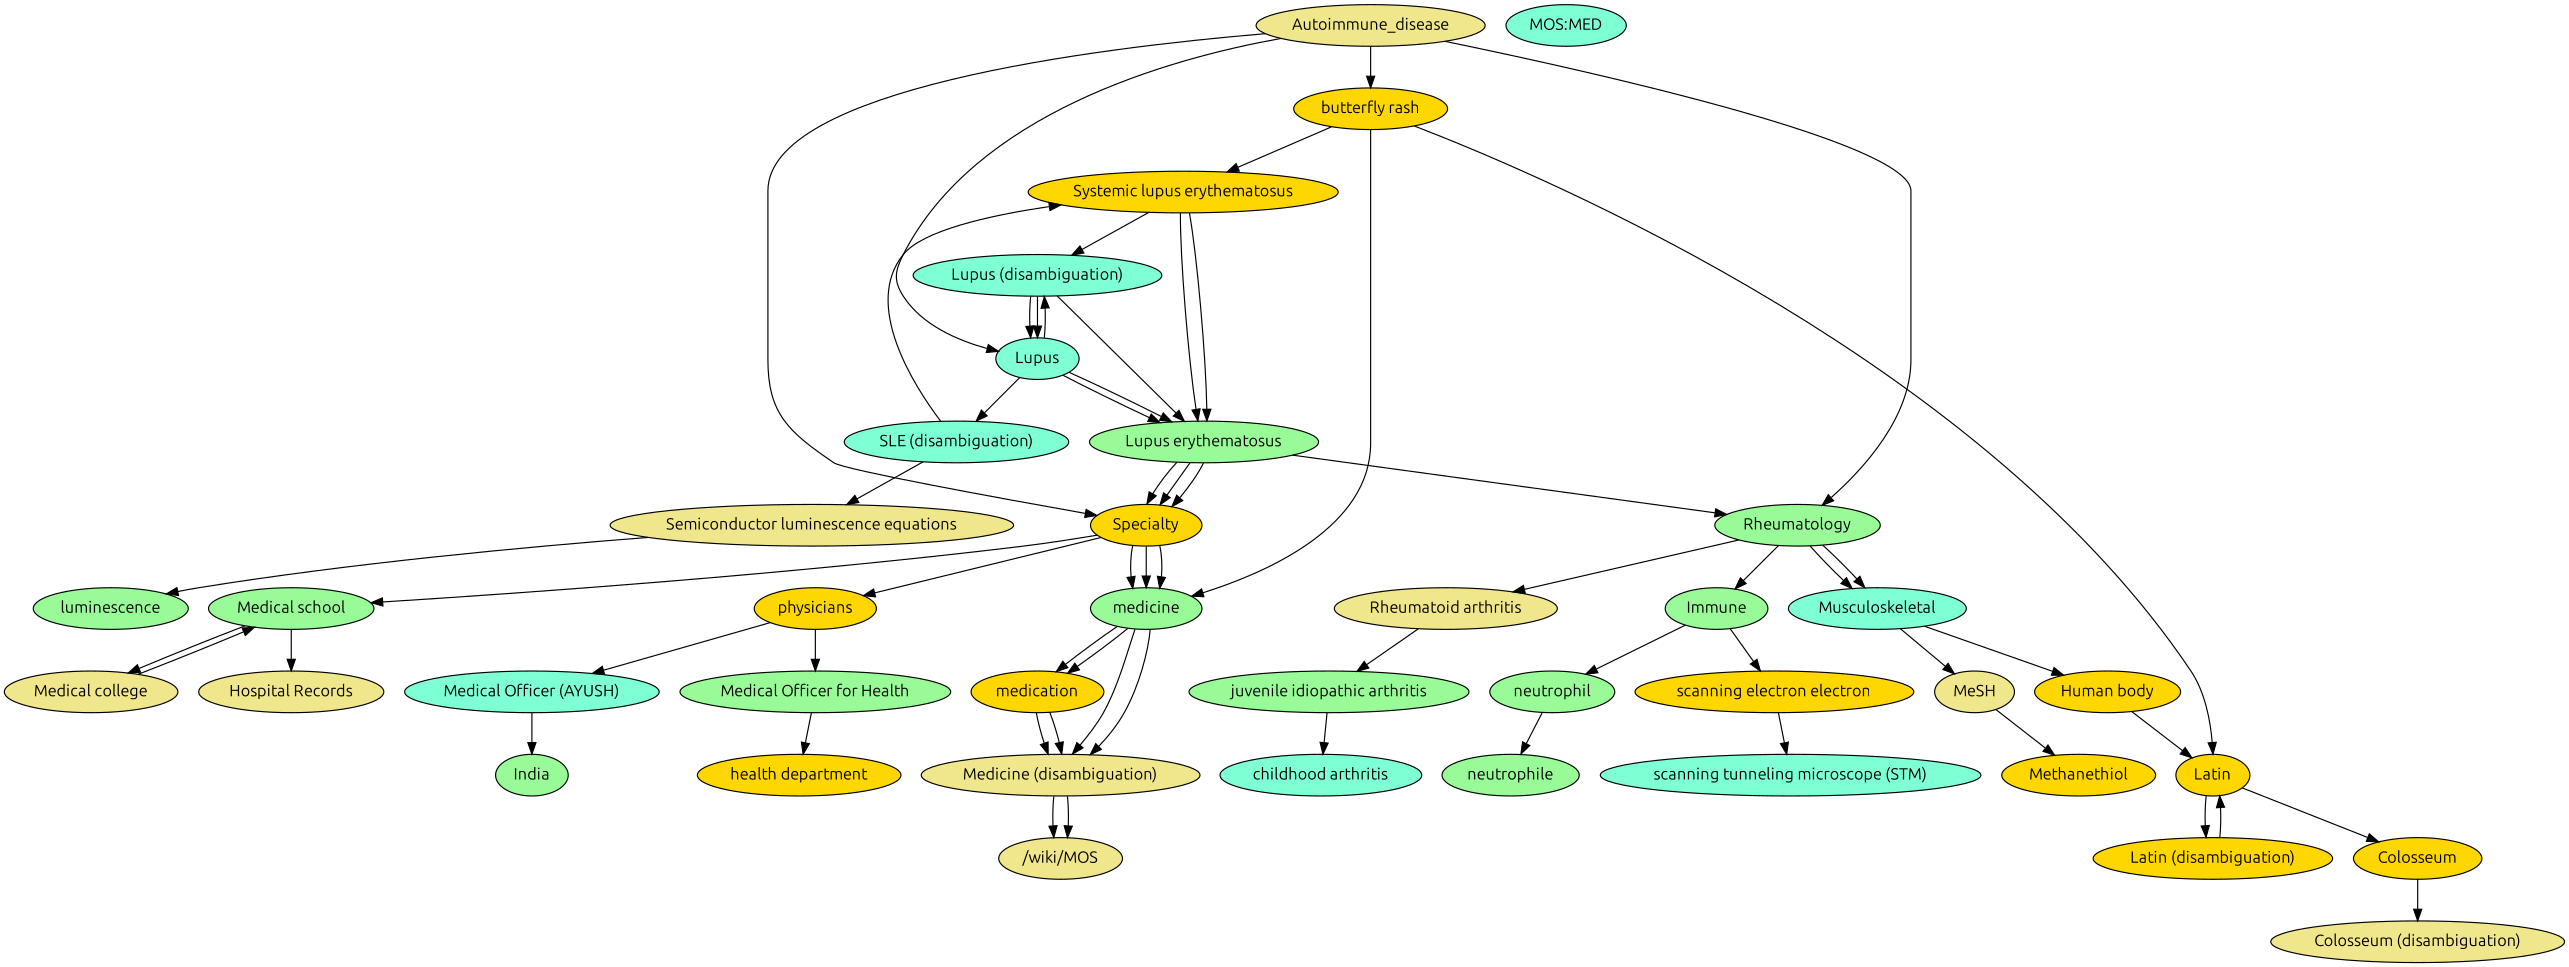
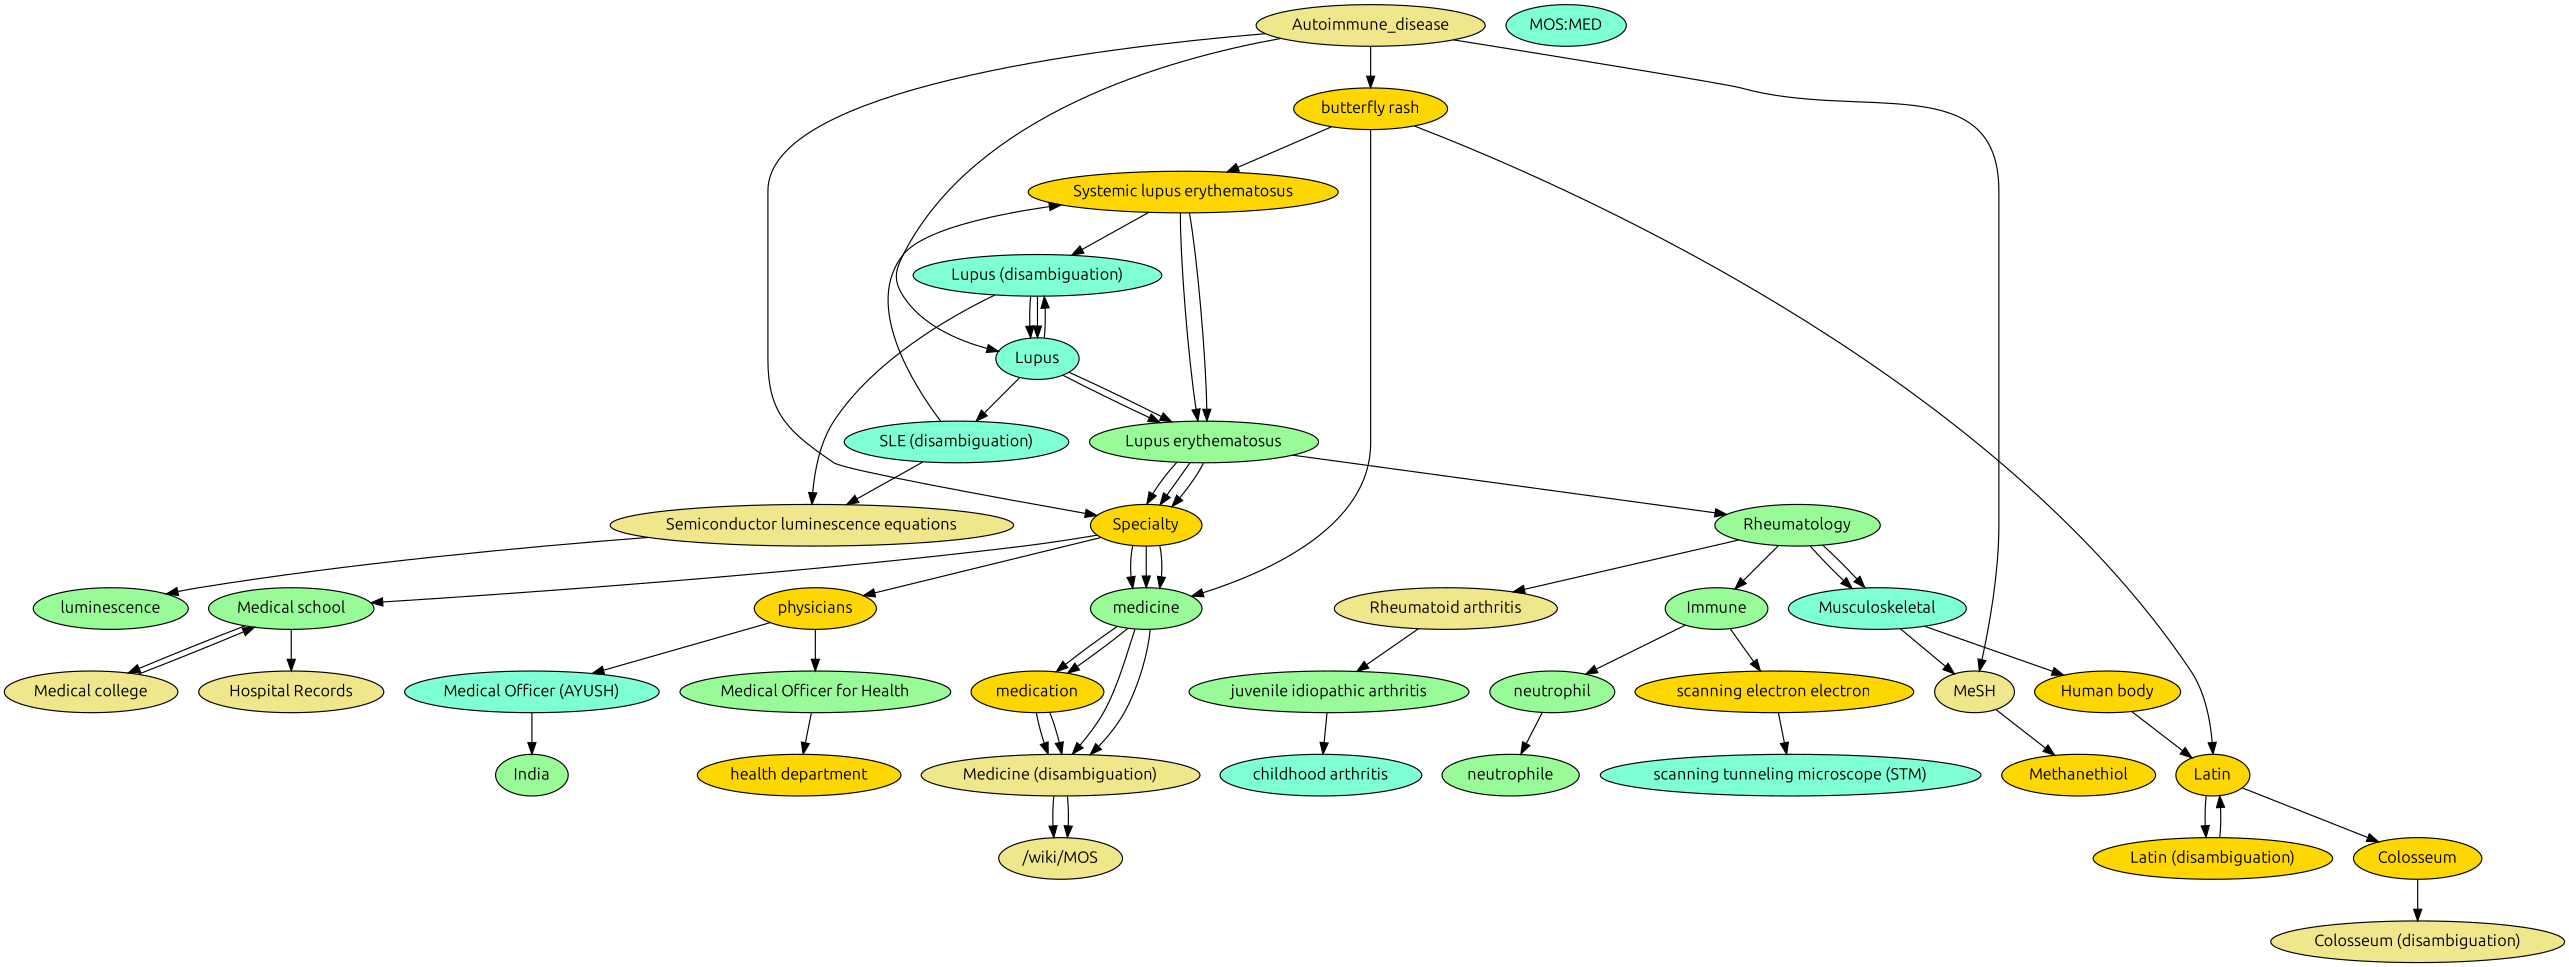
edge "Autoimmune_disease" -> "Rheumatology": now "Autoimmune_disease" -> "MeSH"
edge "Lupus (disambiguation)" -> "Lupus erythematosus": now "Lupus (disambiguation)" -> "Semiconductor luminescence equations"
